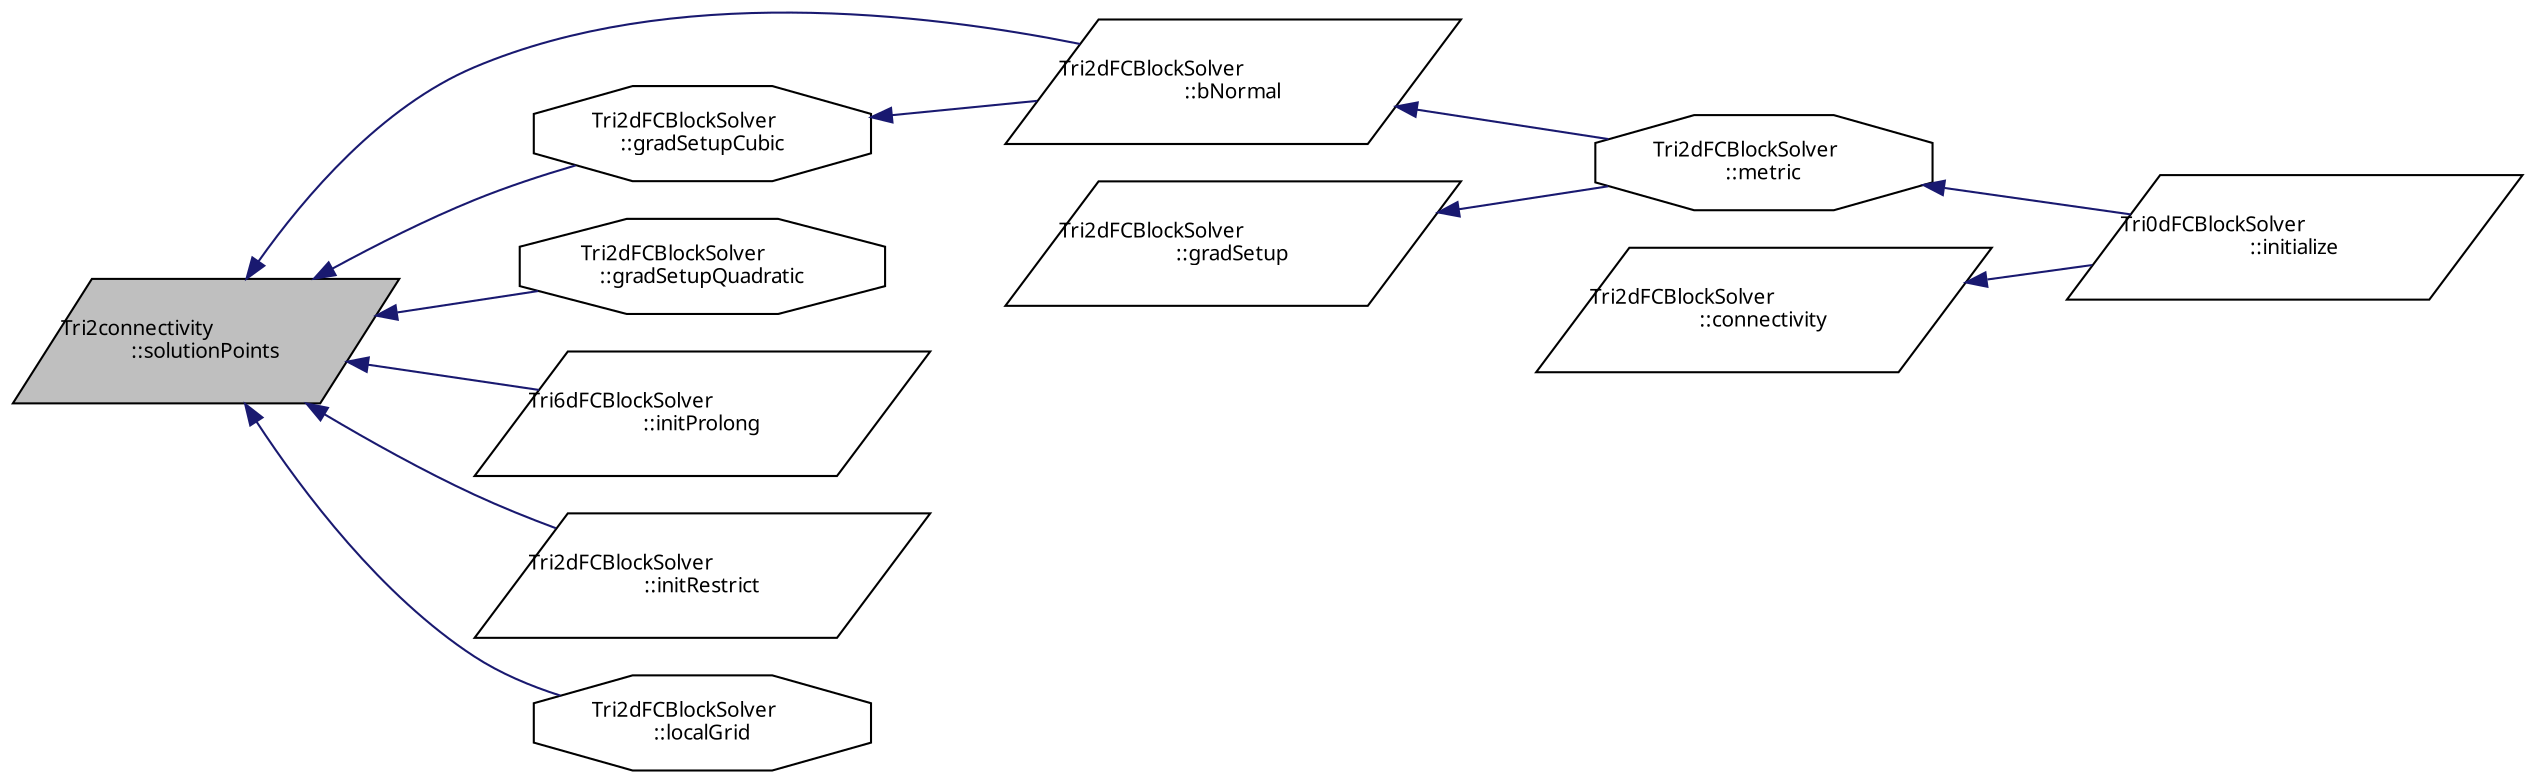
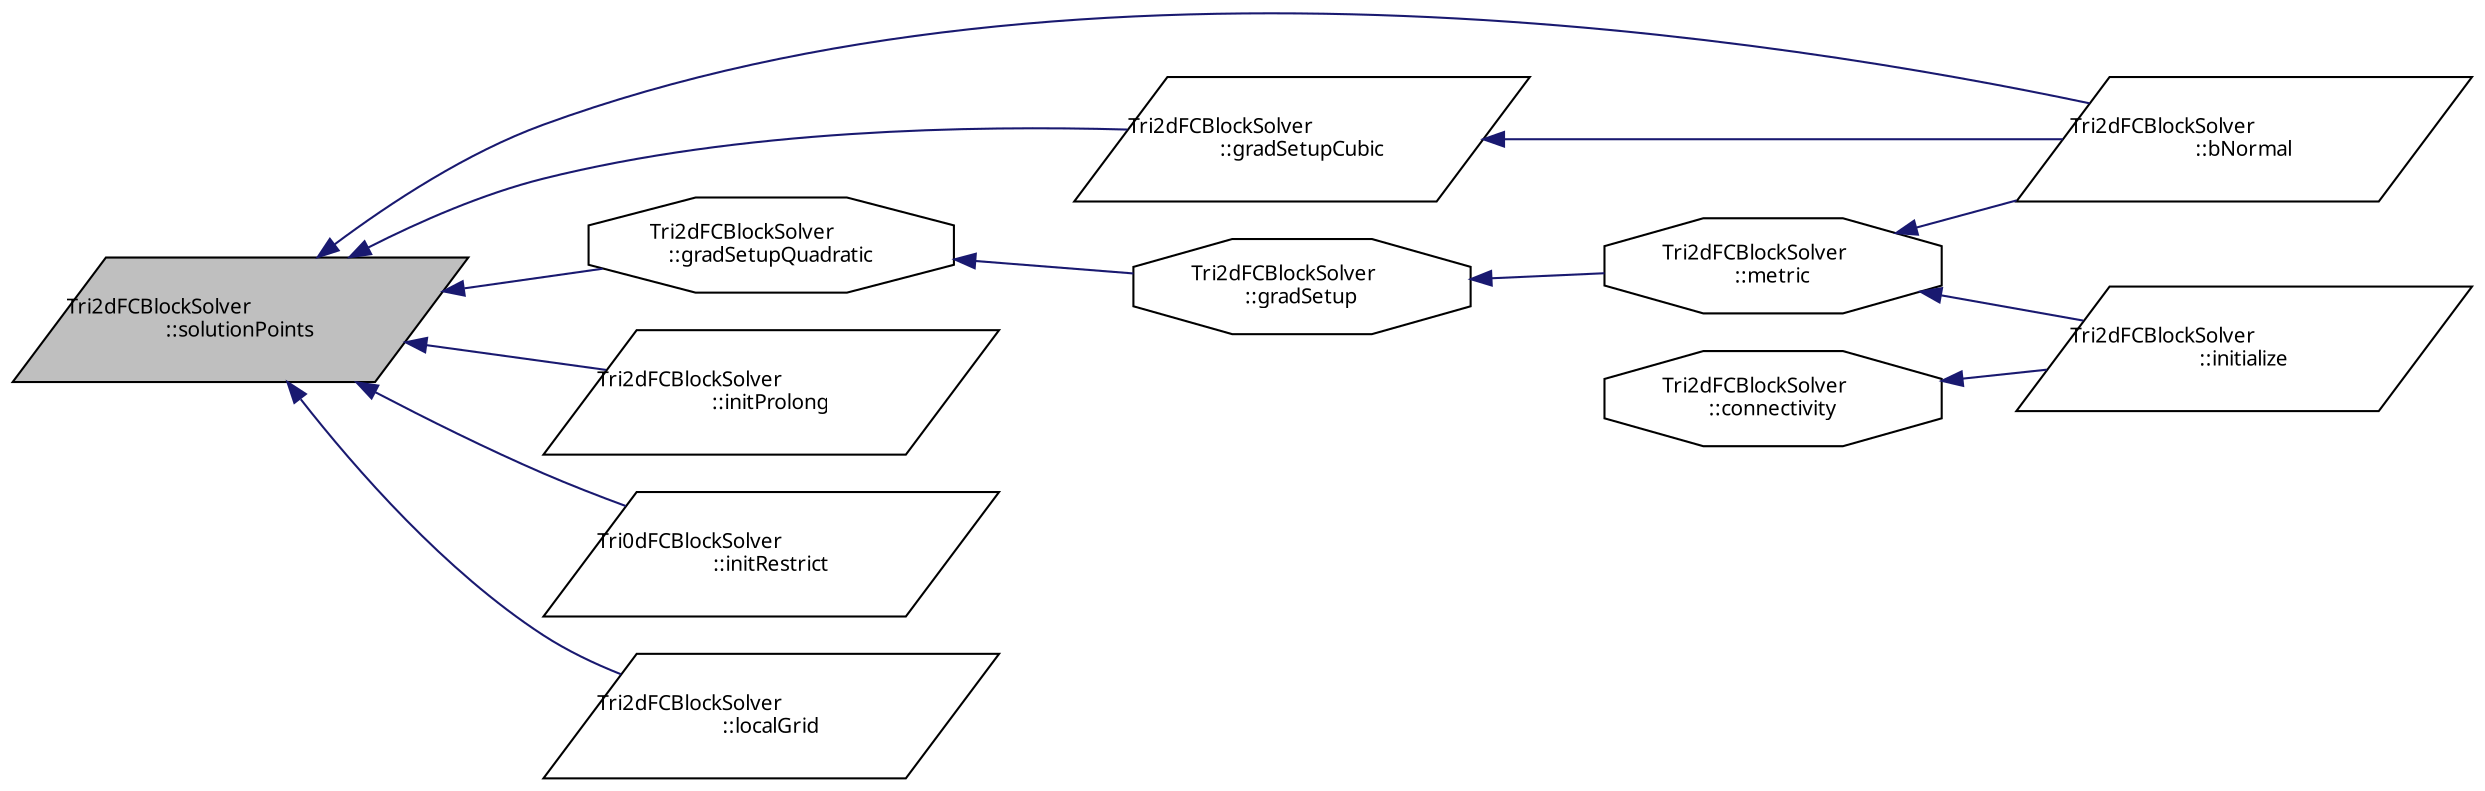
edge "Tri2dFCBlockSolver ::metric" -> "Tri2dFCBlockSolver ::bNormal": reversed
node "Tri2dFCBlockSolver ::gradSetupCubic": shape octagon -> parallelogram
node "Tri0dFCBlockSolver ::initialize": label "Tri0dFCBlockSolver ::initialize" -> "Tri2dFCBlockSolver ::initialize"
node "Tri2dFCBlockSolver ::gradSetup": shape parallelogram -> octagon
edge "Tri2dFCBlockSolver ::gradSetup" -> "Tri2dFCBlockSolver ::gradSetupQuadratic": added
node "Tri2dFCBlockSolver ::connectivity": shape parallelogram -> octagon
node "Tri2connectivity ::solutionPoints": label "Tri2connectivity ::solutionPoints" -> "Tri2dFCBlockSolver ::solutionPoints"
node "Tri6dFCBlockSolver ::initProlong": label "Tri6dFCBlockSolver ::initProlong" -> "Tri2dFCBlockSolver ::initProlong"
node "Tri2dFCBlockSolver ::initRestrict": label "Tri2dFCBlockSolver ::initRestrict" -> "Tri0dFCBlockSolver ::initRestrict"
node "Tri2dFCBlockSolver ::localGrid": shape octagon -> parallelogram
